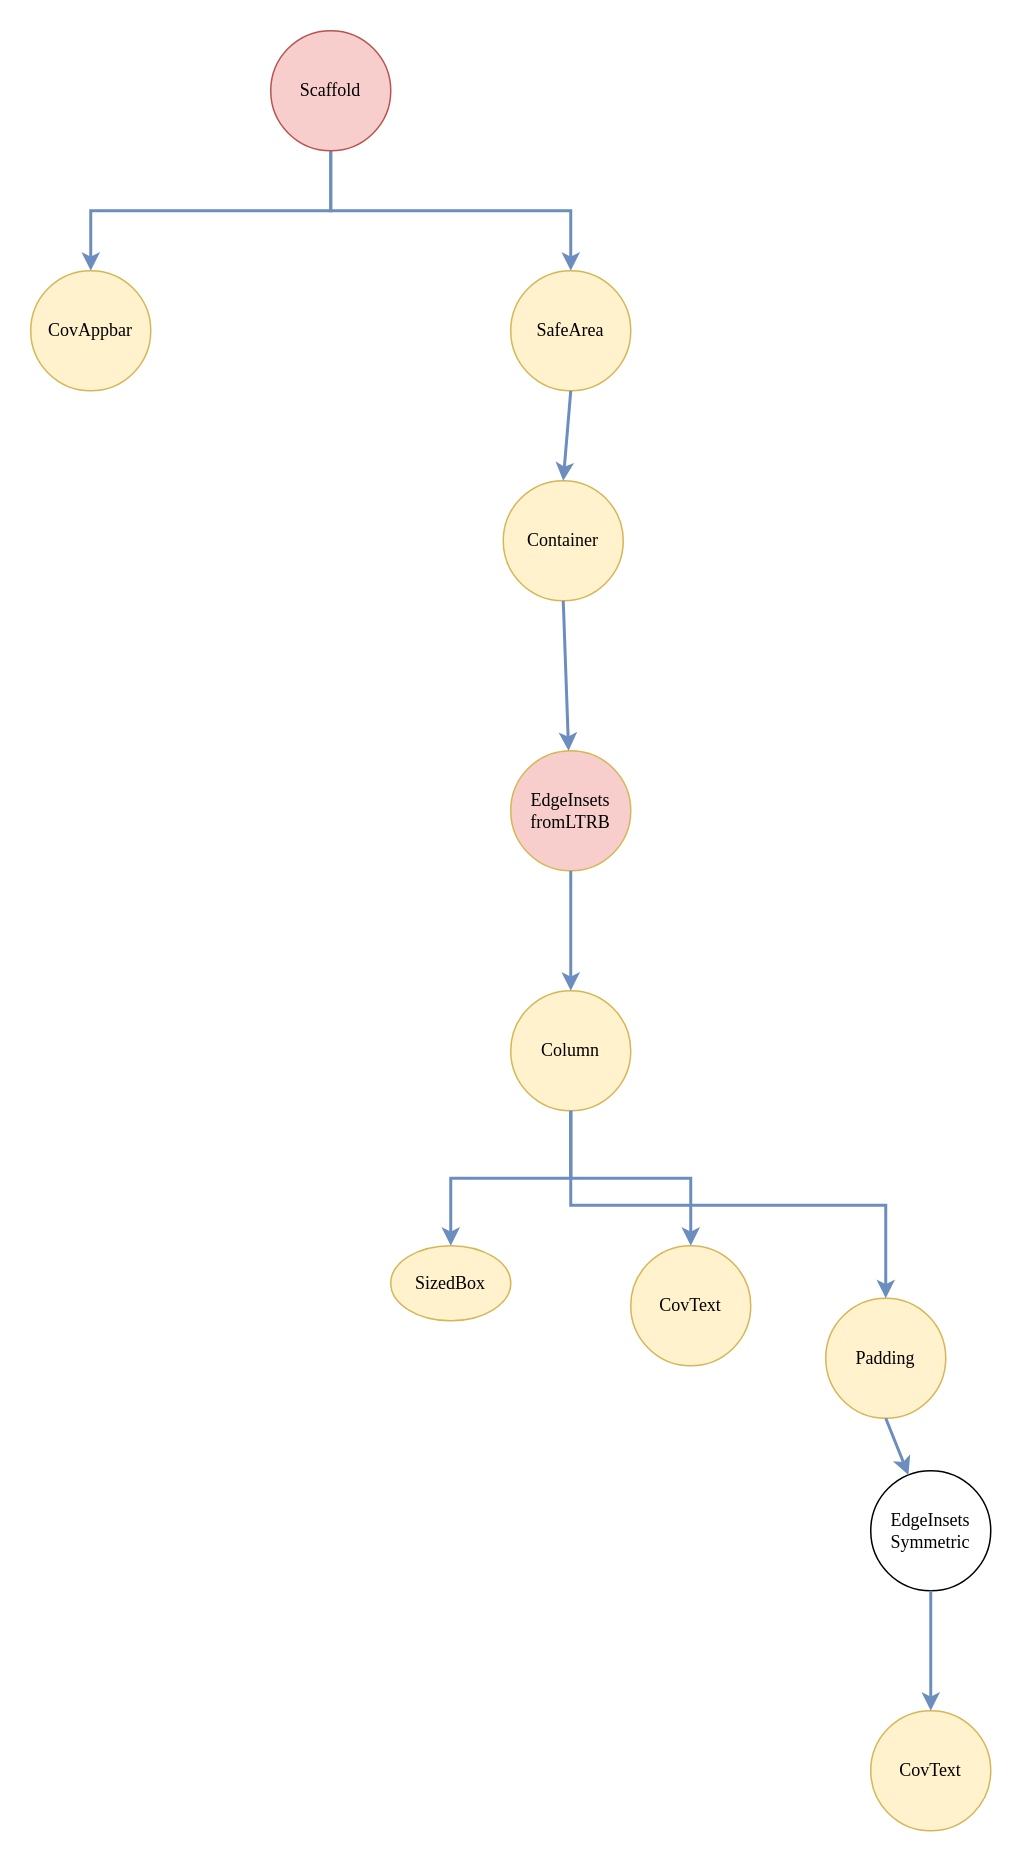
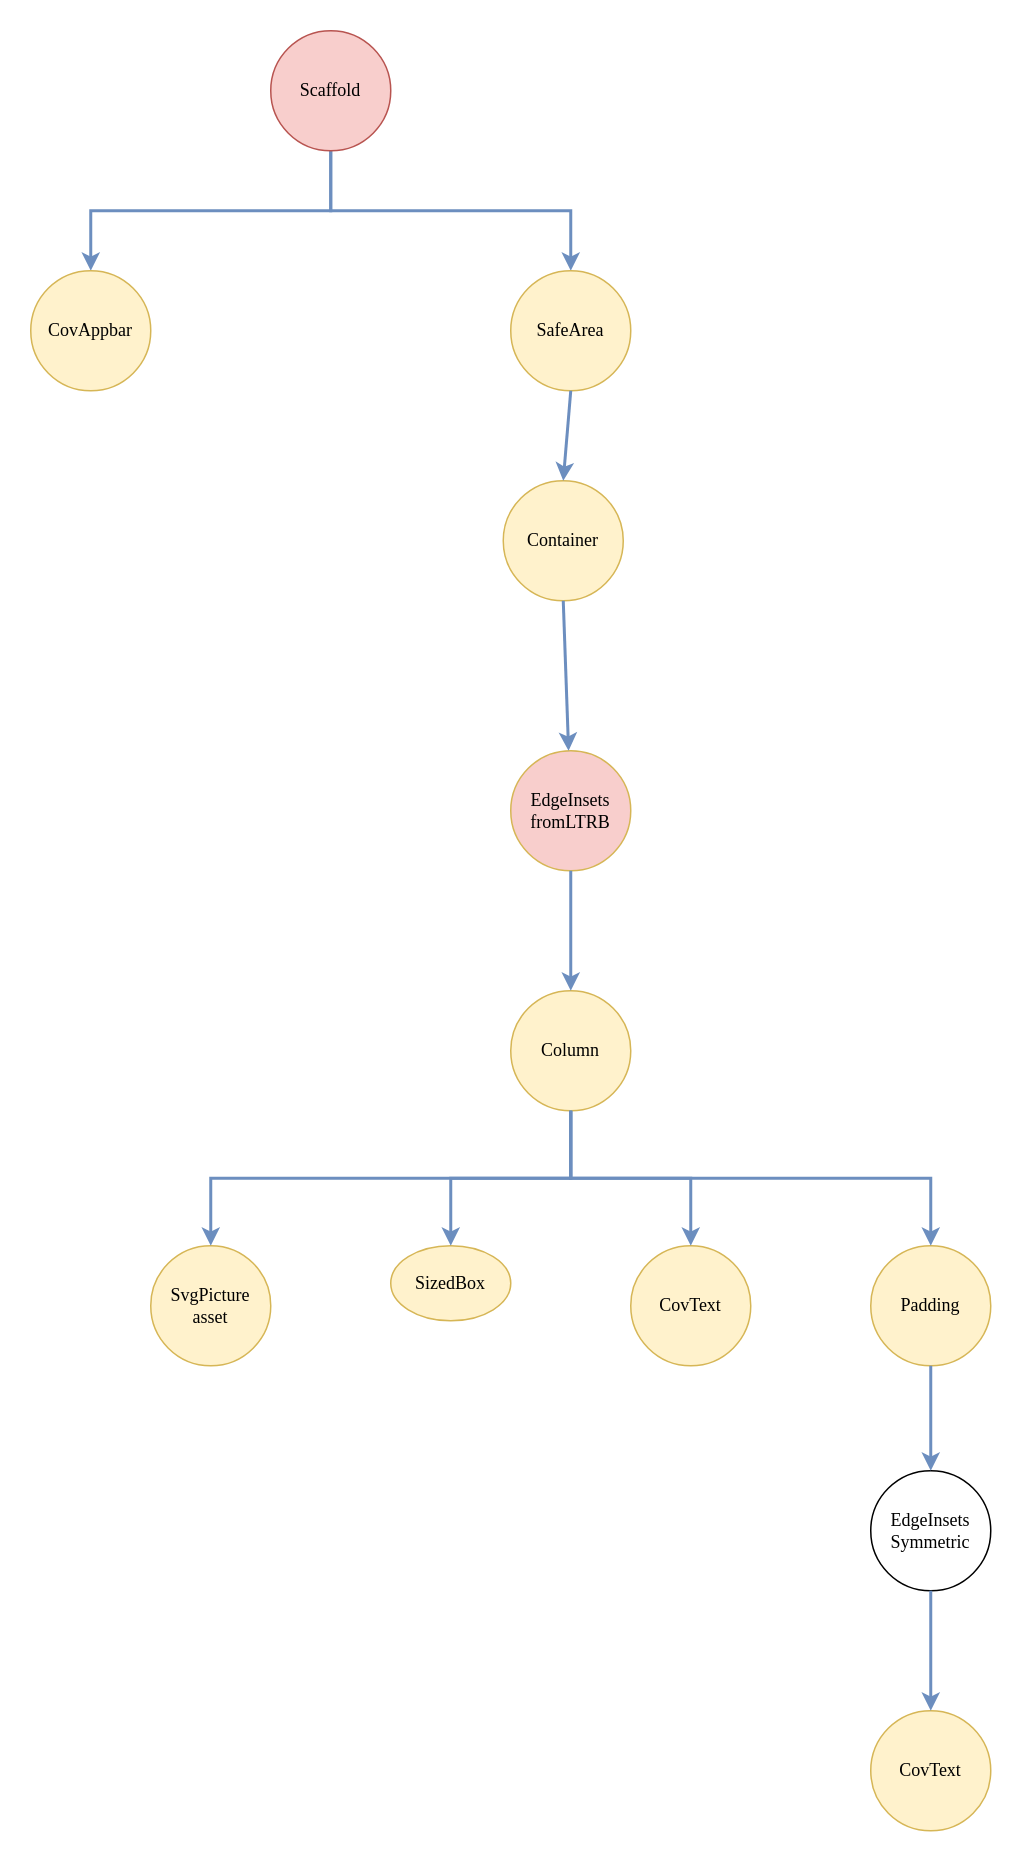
edge "Column" -> "SvgPicture asset": added
node "SvgPicture asset": added
node "Padding": moved (886, 1358) -> (931, 1306)
